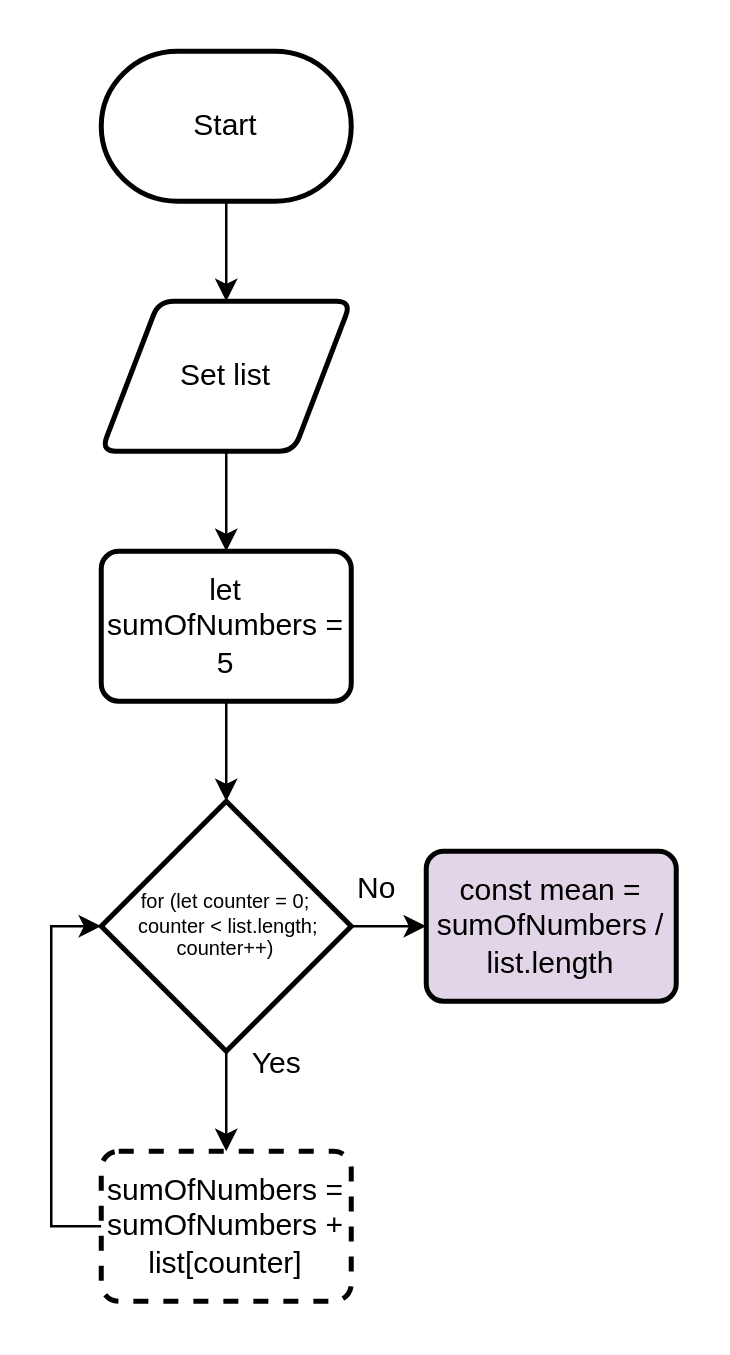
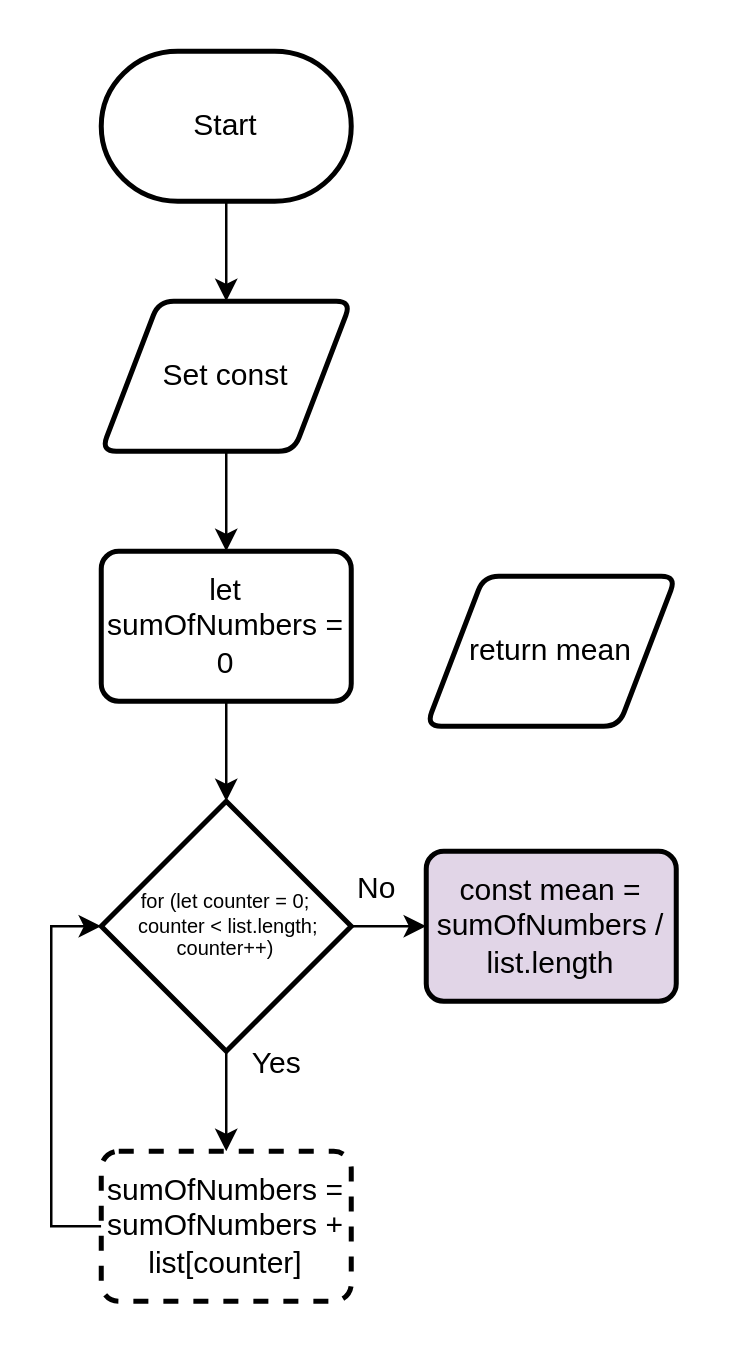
node "Set list": label "Set list" -> "Set const"
node "let sumOfNumbers = 5": label "let sumOfNumbers = 5" -> "let sumOfNumbers = 0"
node "return mean": added
